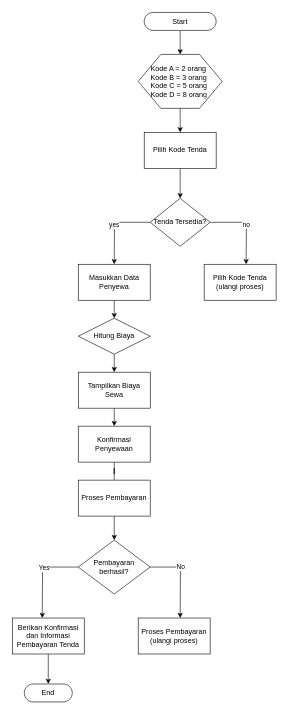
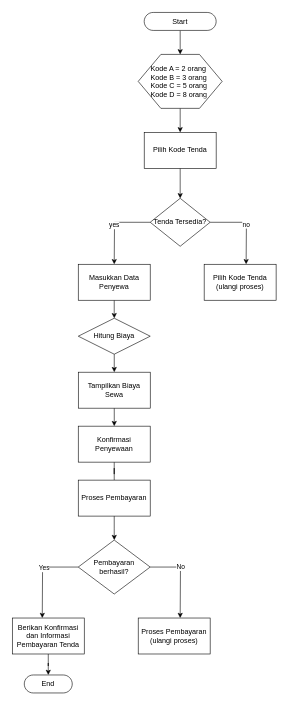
node "End": moved (48, 693) -> (48, 684)
